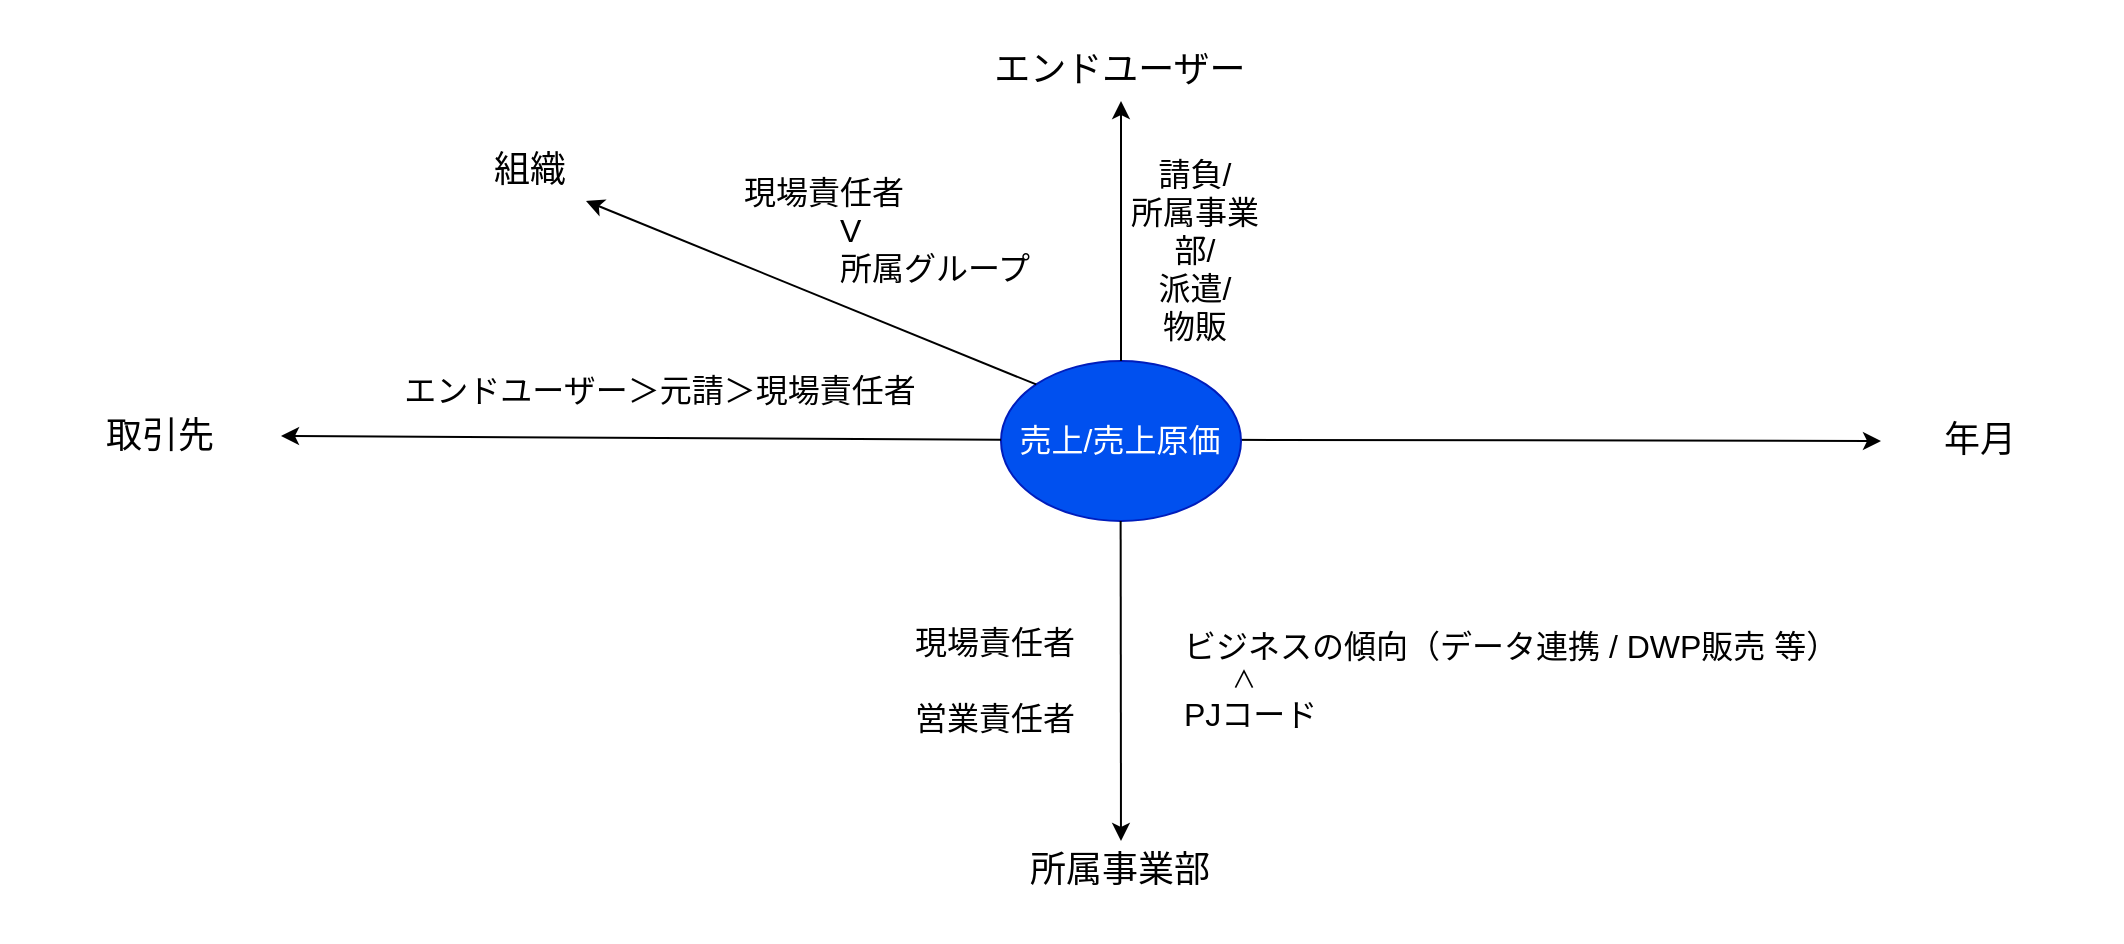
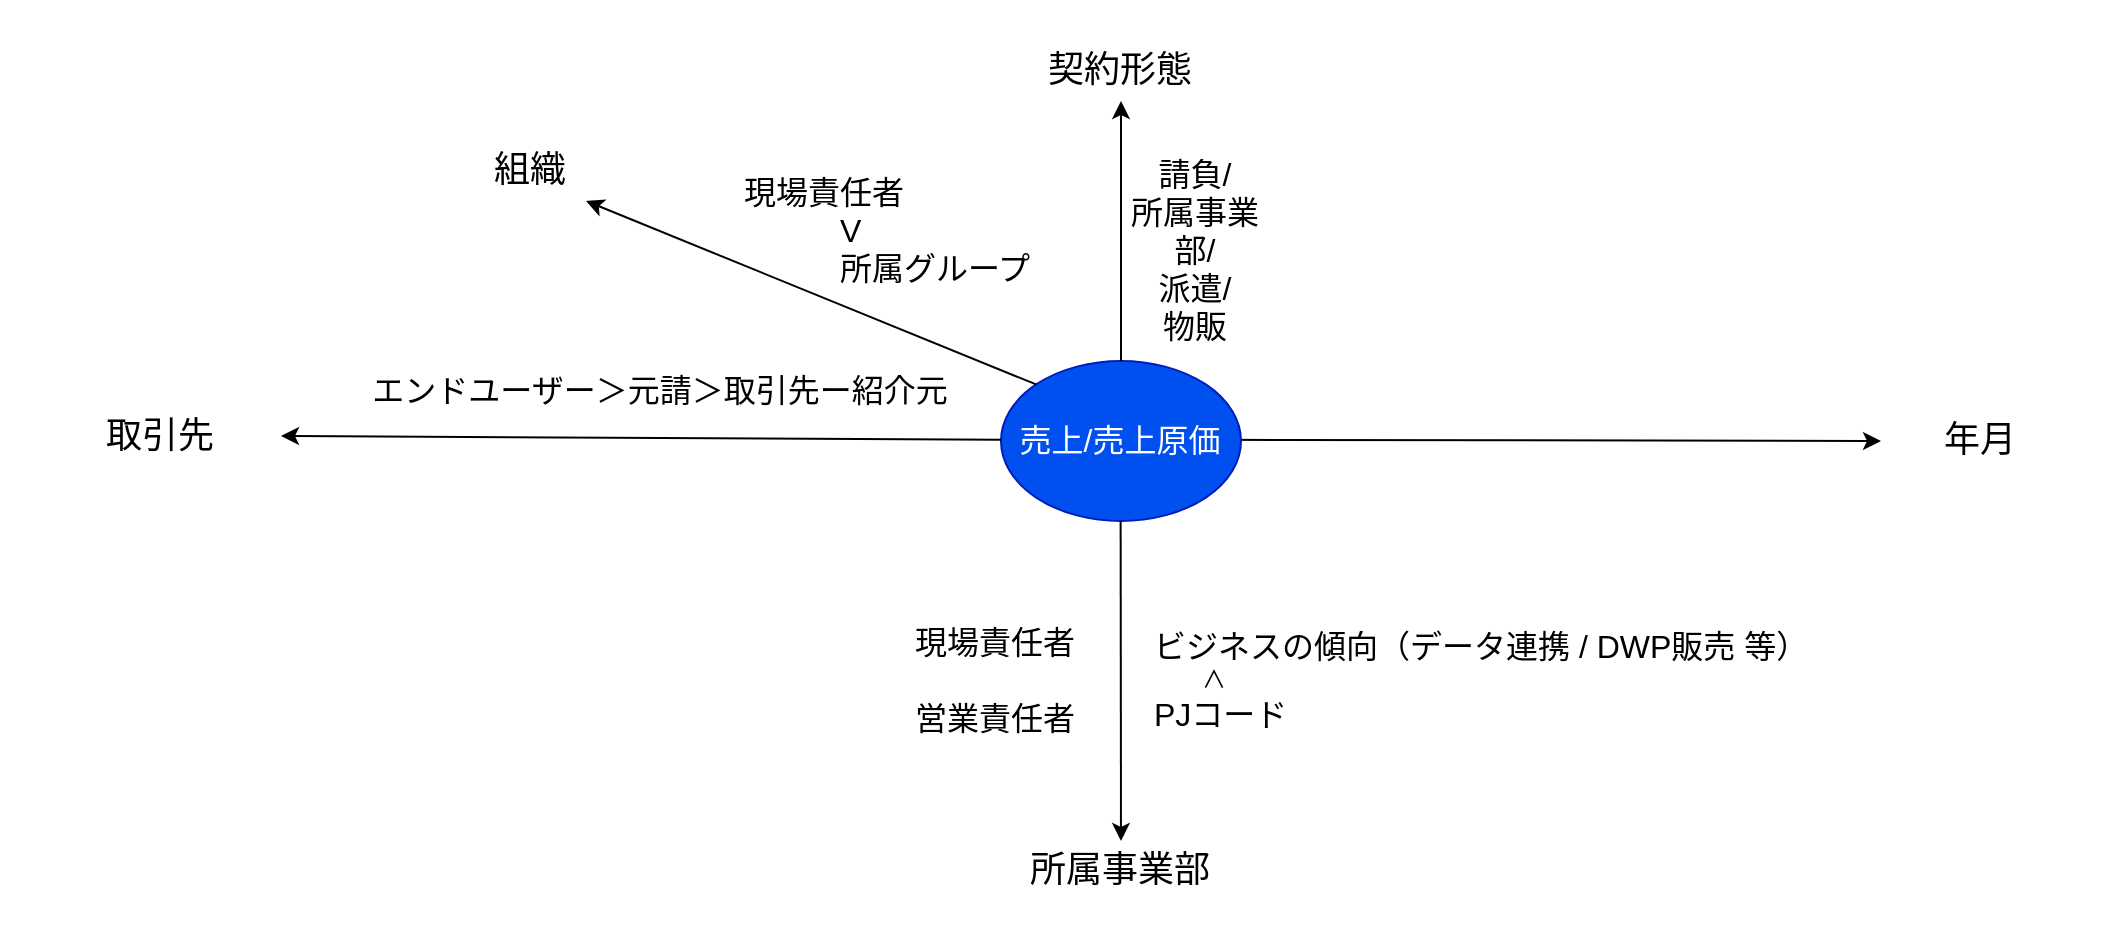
node "エンドユーザー": label "エンドユーザー" -> "契約形態"
node "エンドユーザー＞元請＞現場責任者": label "エンドユーザー＞元請＞現場責任者" -> "エンドユーザー＞元請＞取引先ー紹介元"
node "ビジネスの傾向（データ連携 / DWP販売 等） ∧ PJコード": moved (1557, 681) -> (1527, 681)
